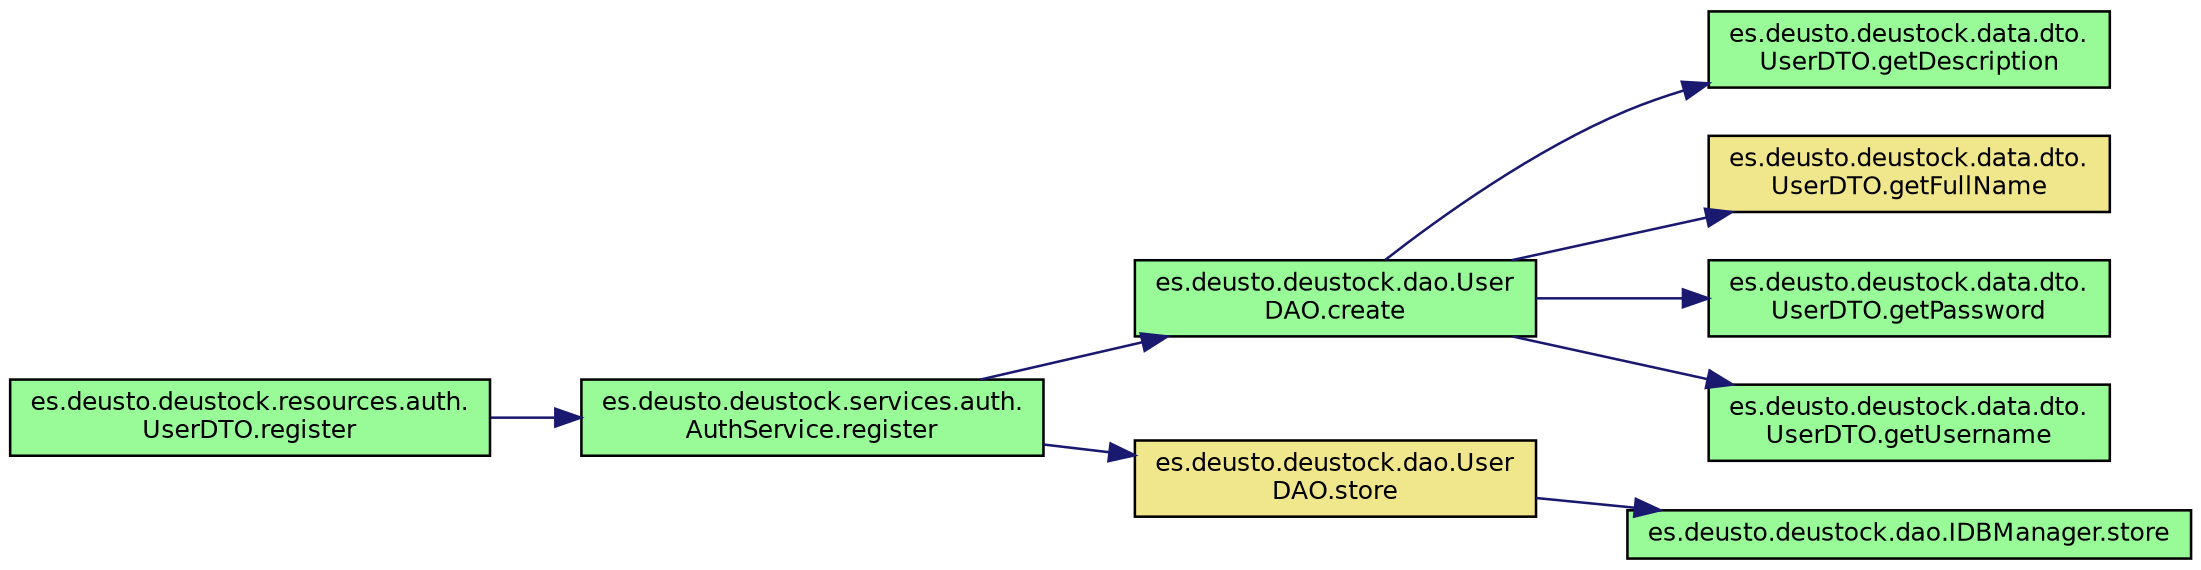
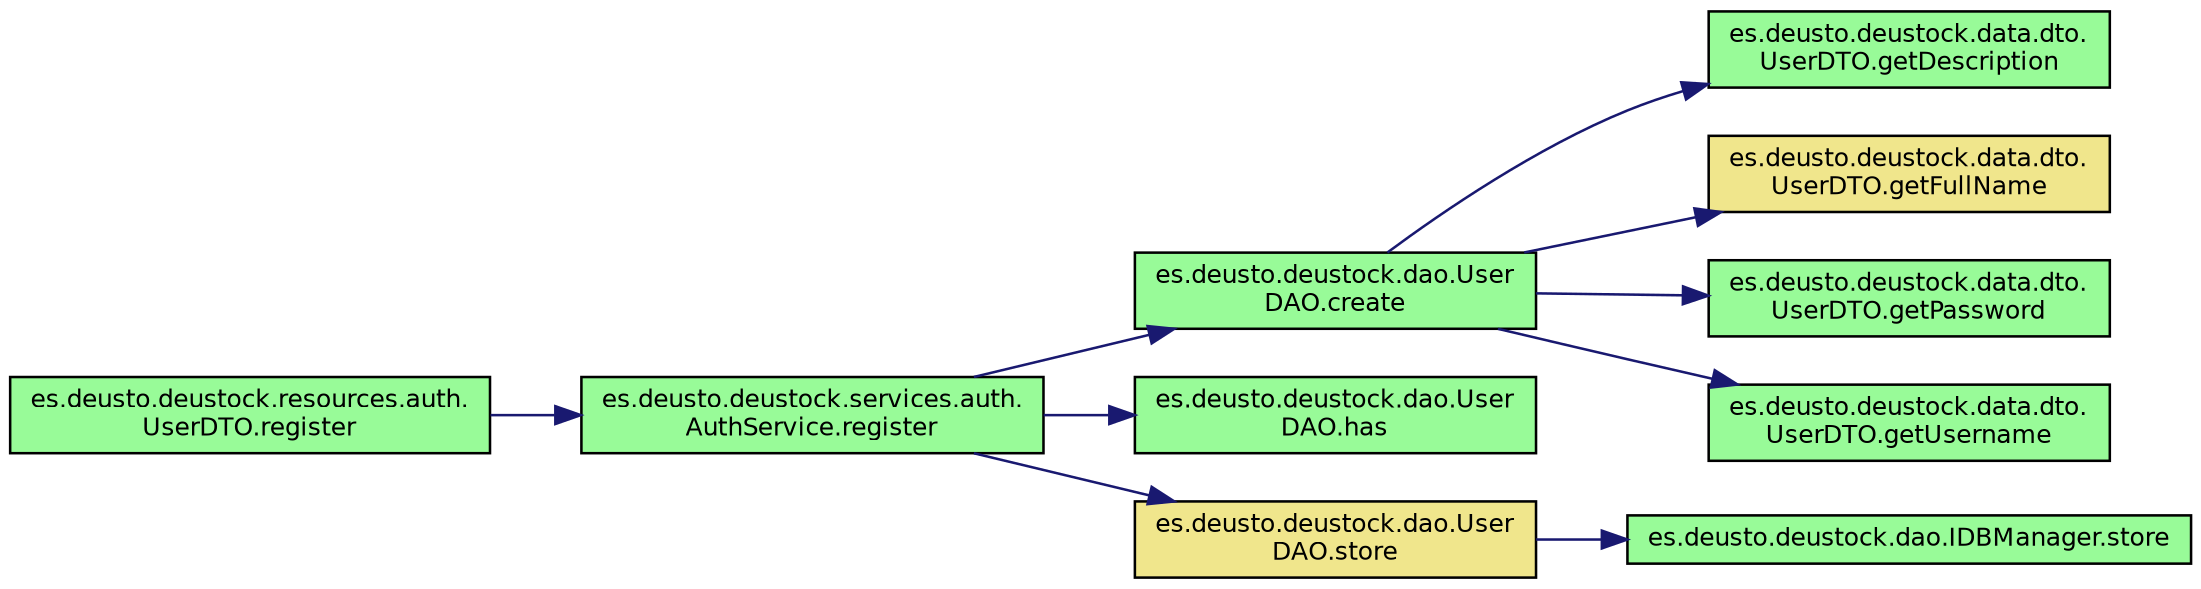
node "es.deusto.deustock.dao.User DAO.has": added
